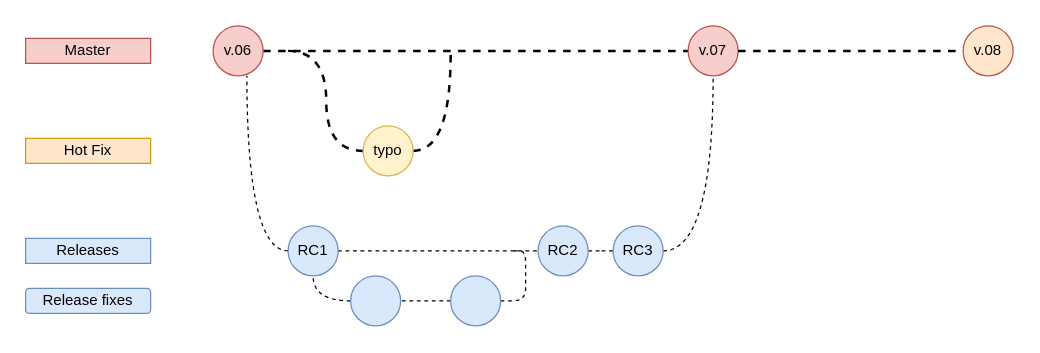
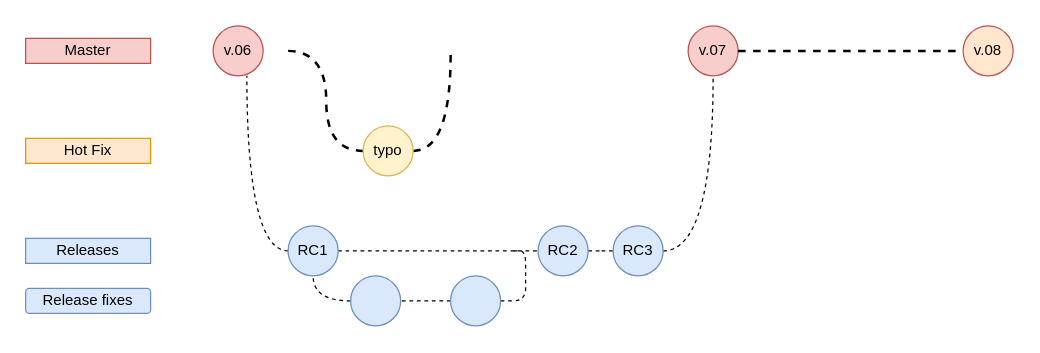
edge "v.06" -- "v.07": removed
